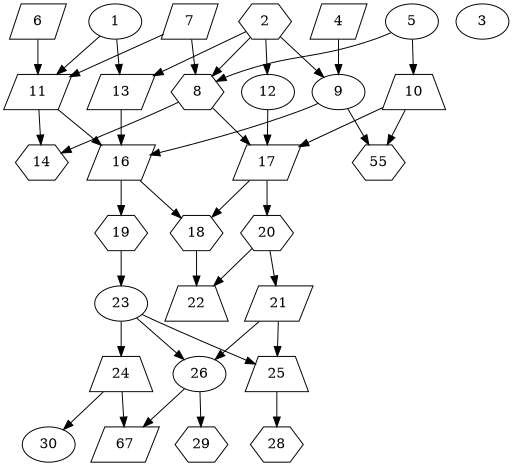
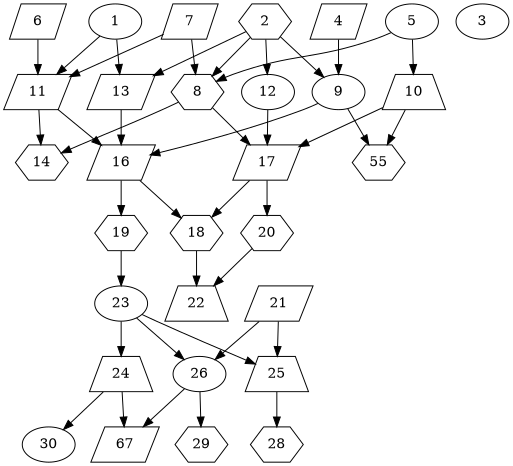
edge "20" -> "21": removed
